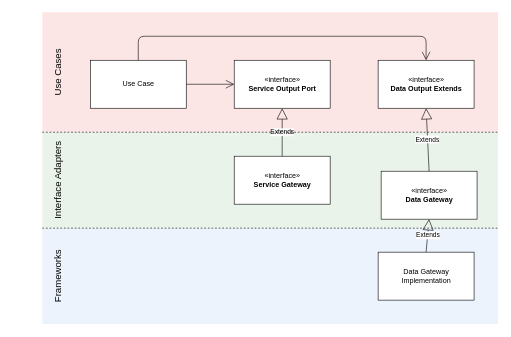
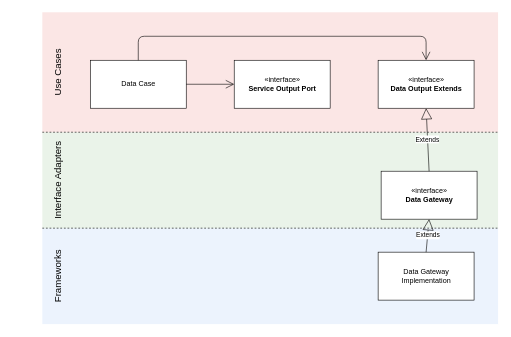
node "Use Case": label "Use Case" -> "Data Case"
edge "«interface» Service Gateway" -> "«interface» Service Output Port": removed, label "Extends"
node "«interface» Service Gateway": removed
